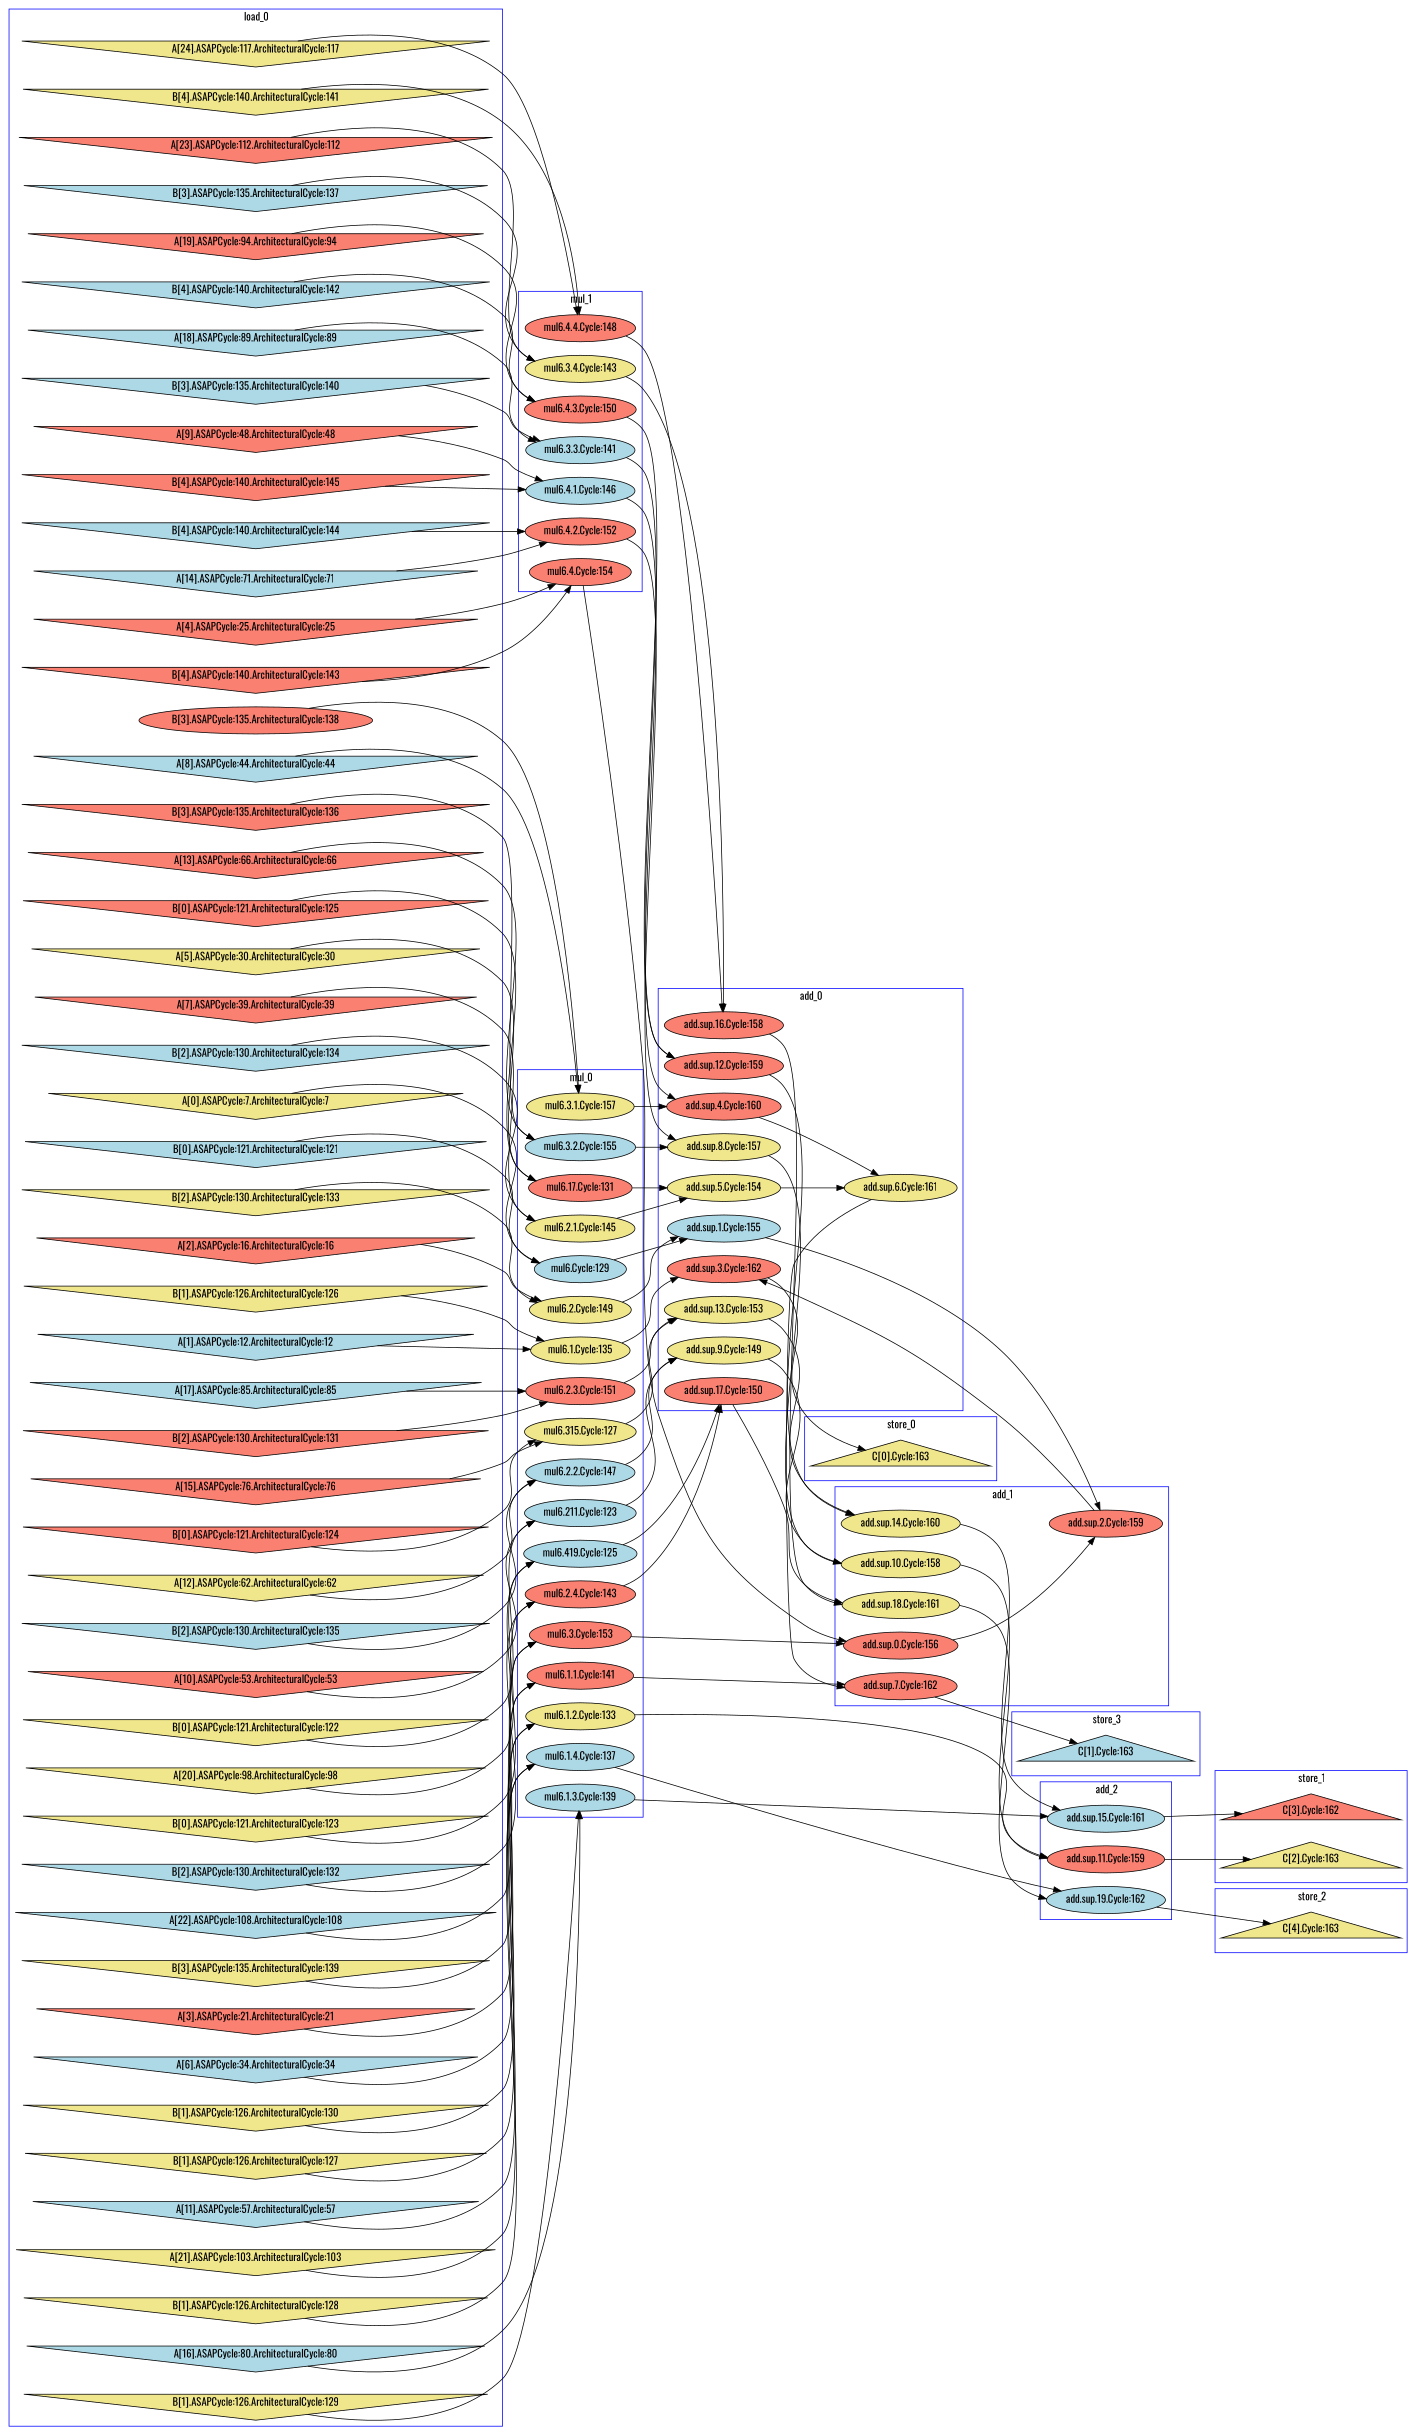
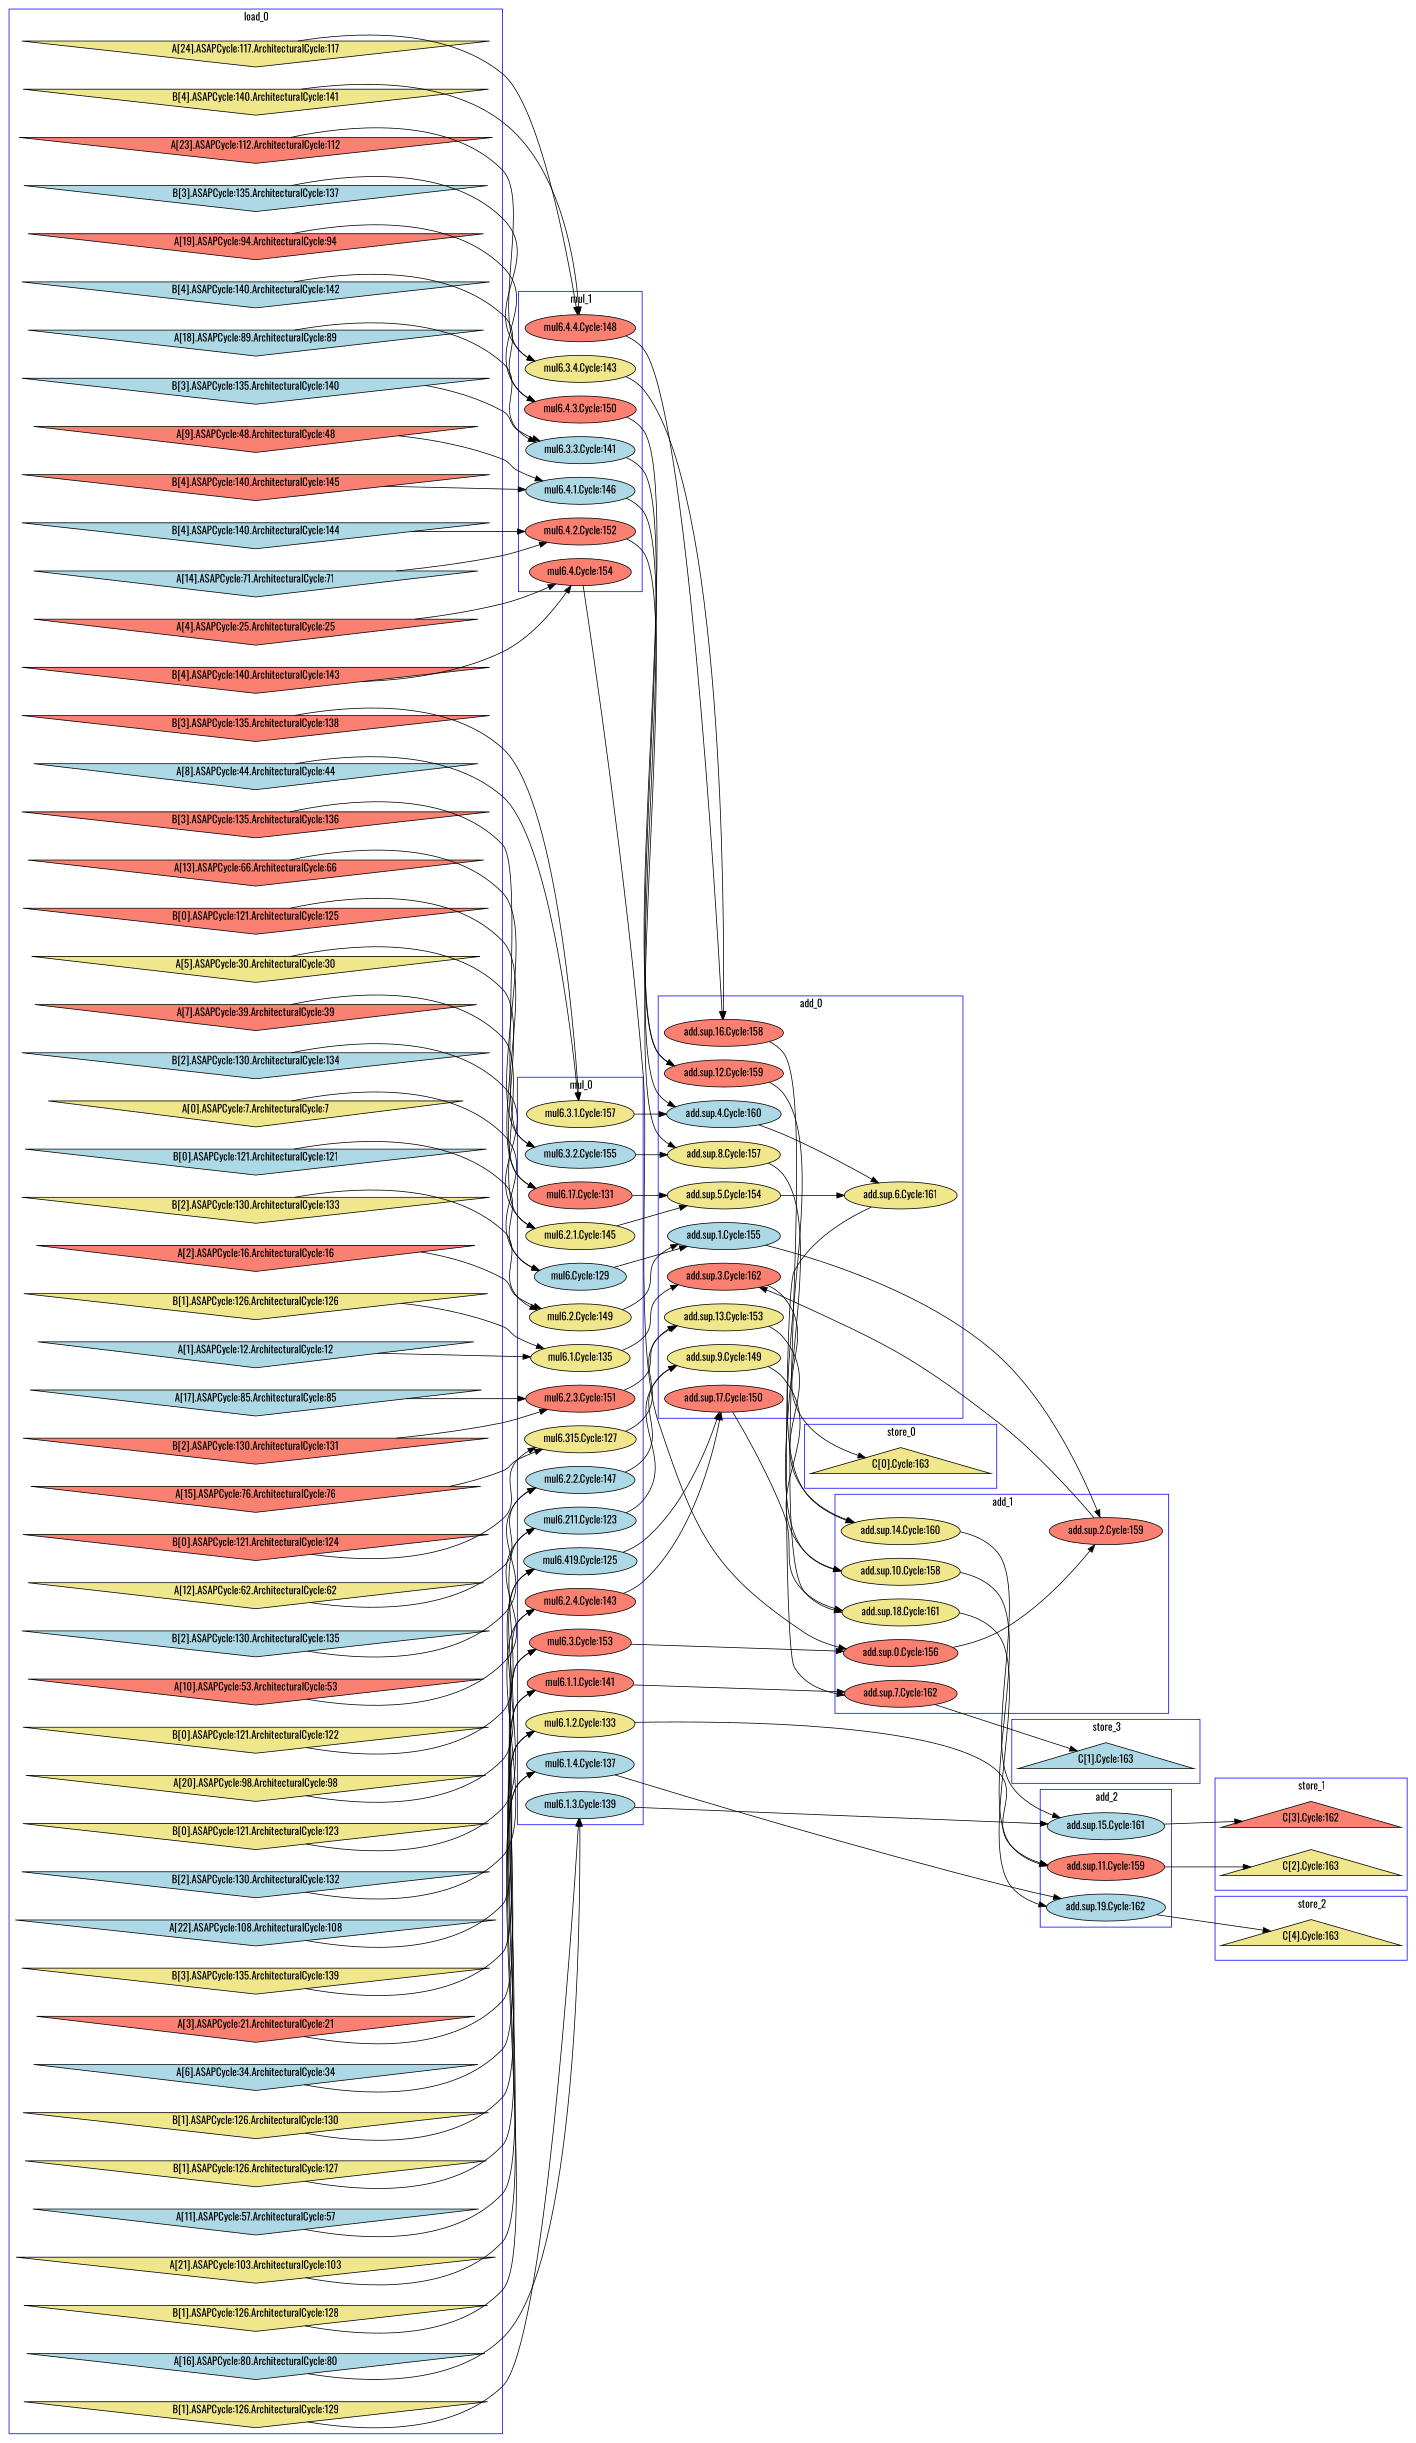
node "B[3].ASAPCycle:135.ArchitecturalCycle:138": shape ellipse -> invtriangle
node "add.sup.4.Cycle:160": fillcolor salmon -> lightblue
